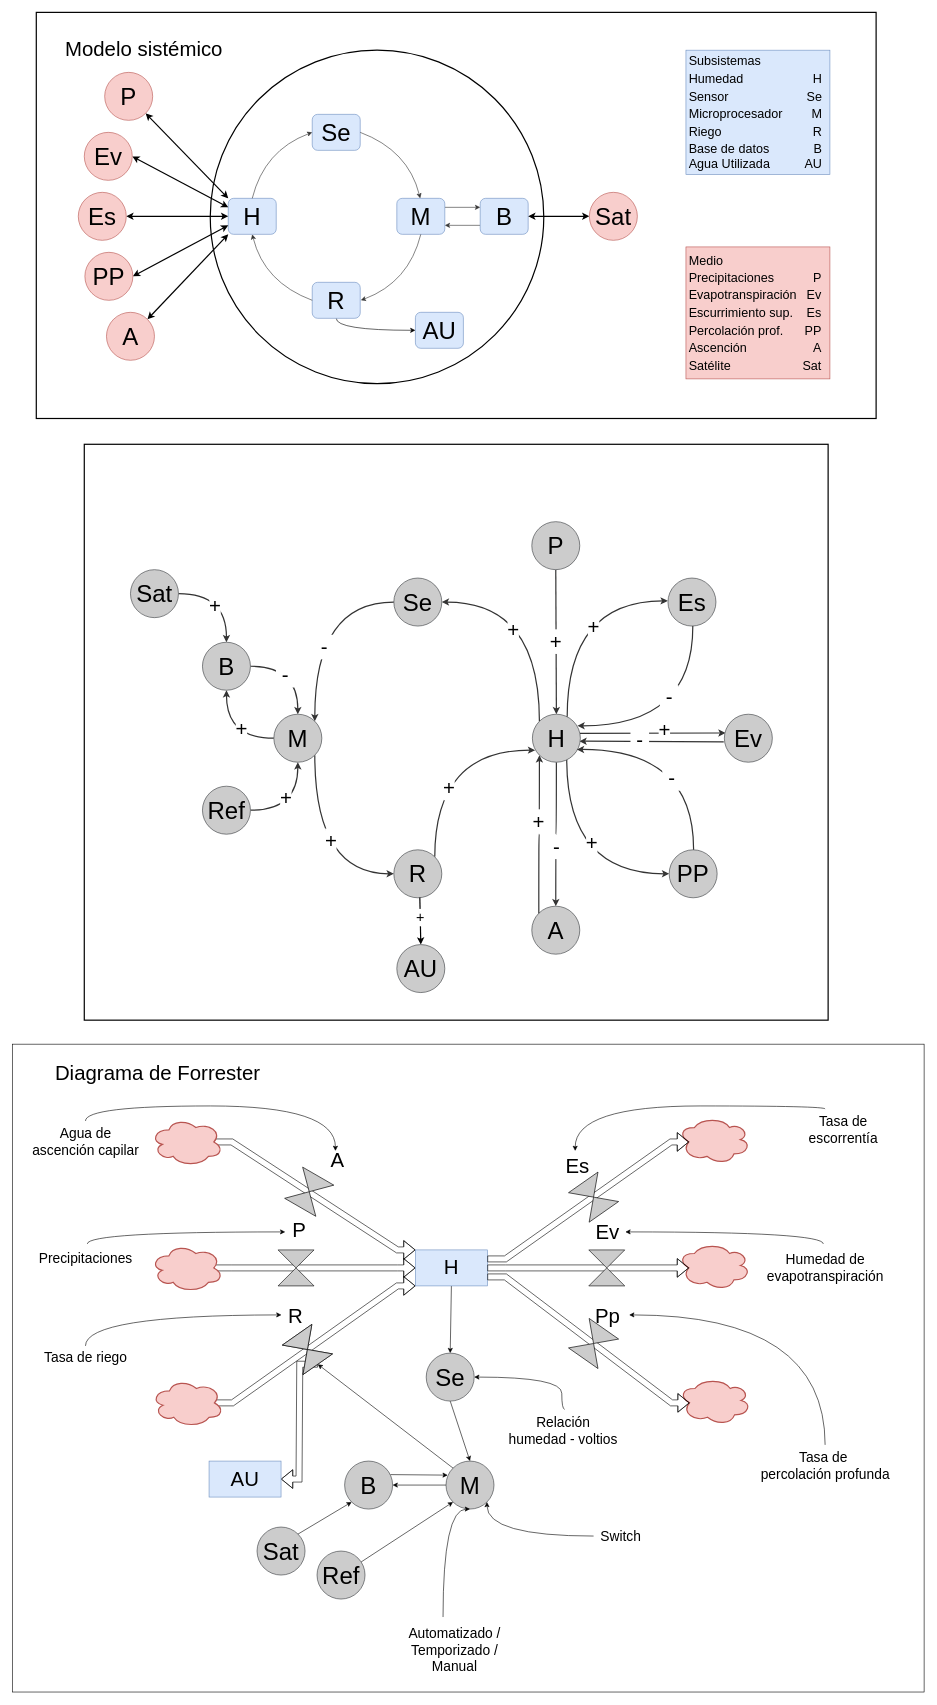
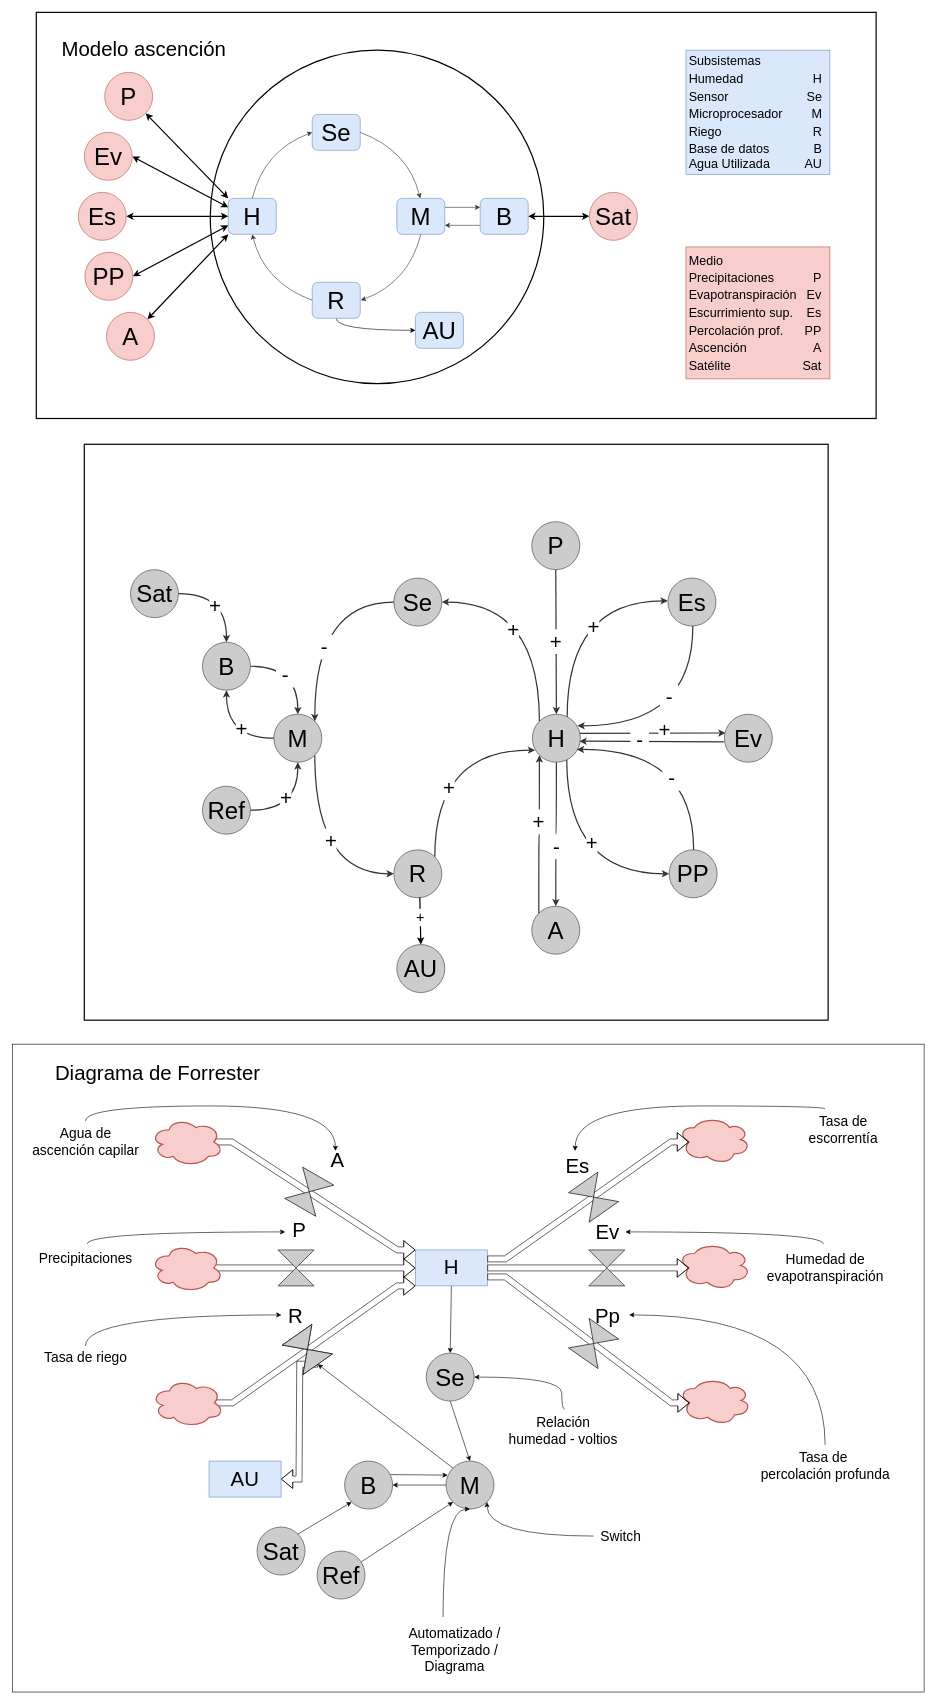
node "Modelo sistémico": label "Modelo sistémico" -> "Modelo ascención"
node "Automatizado / Temporizado / Manual": label "Automatizado / Temporizado / Manual" -> "Automatizado / Temporizado / Diagrama"
